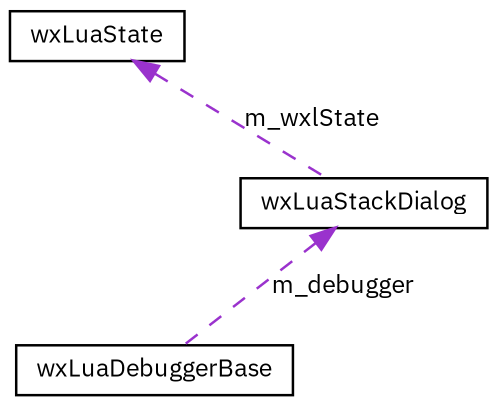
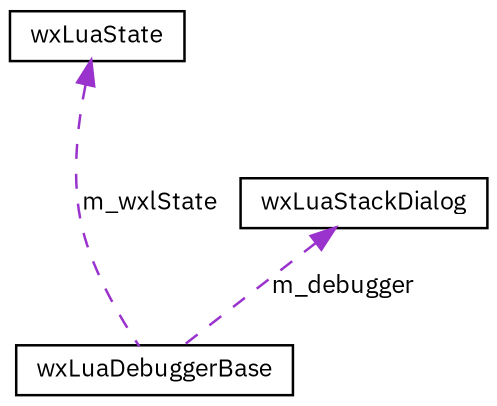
edge "wxLuaStackDialog" -> "wxLuaState": now "wxLuaDebuggerBase" -> "wxLuaState"
